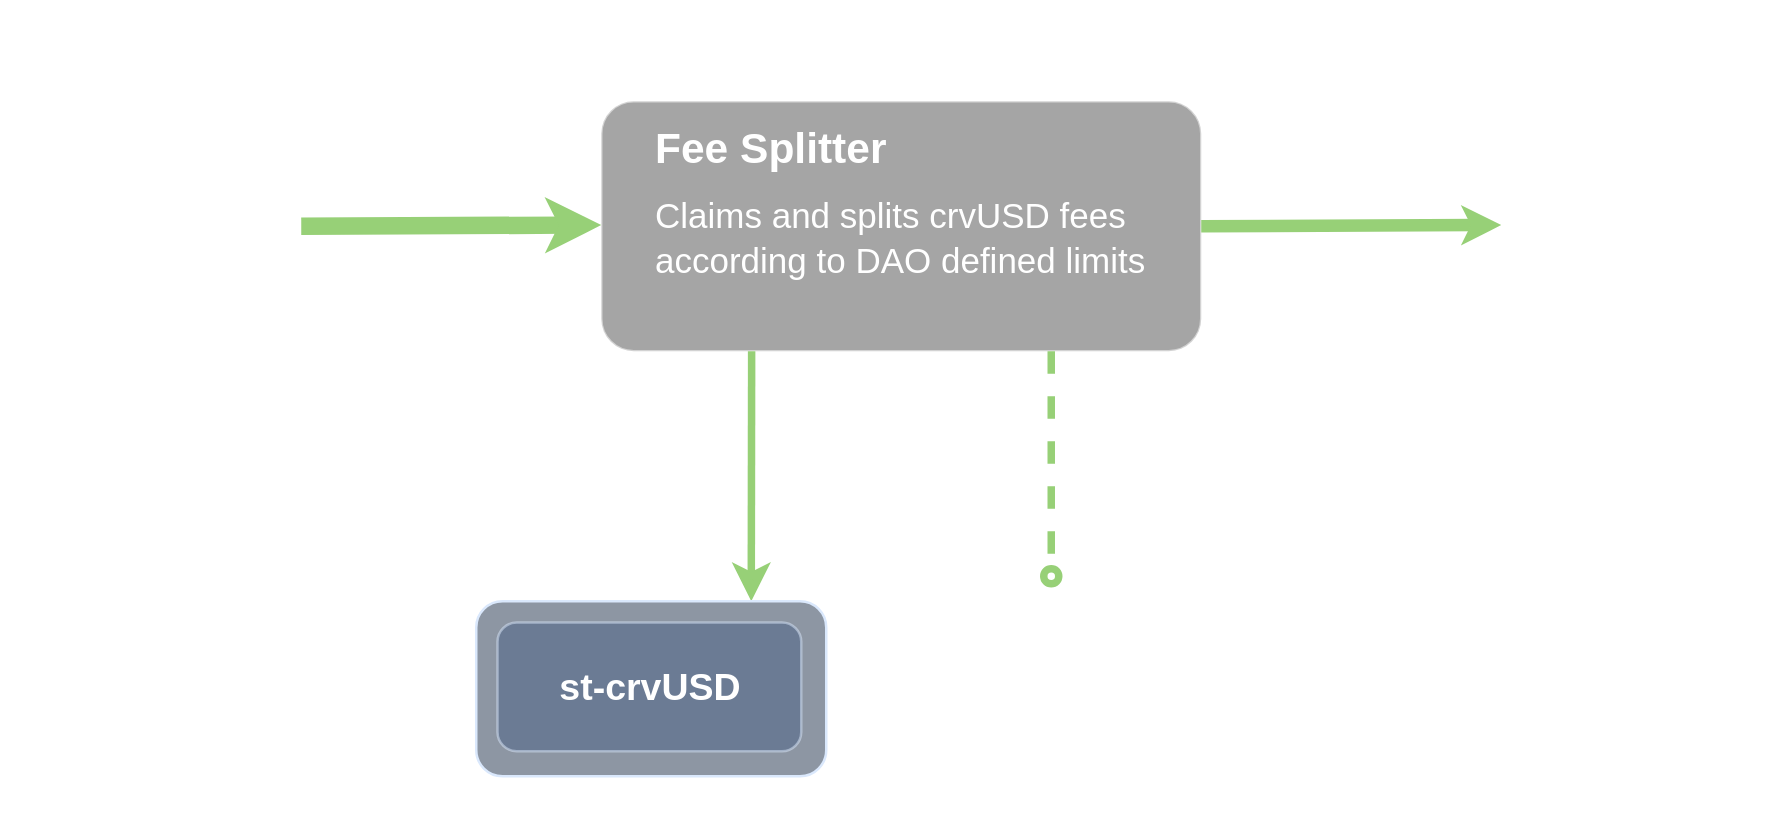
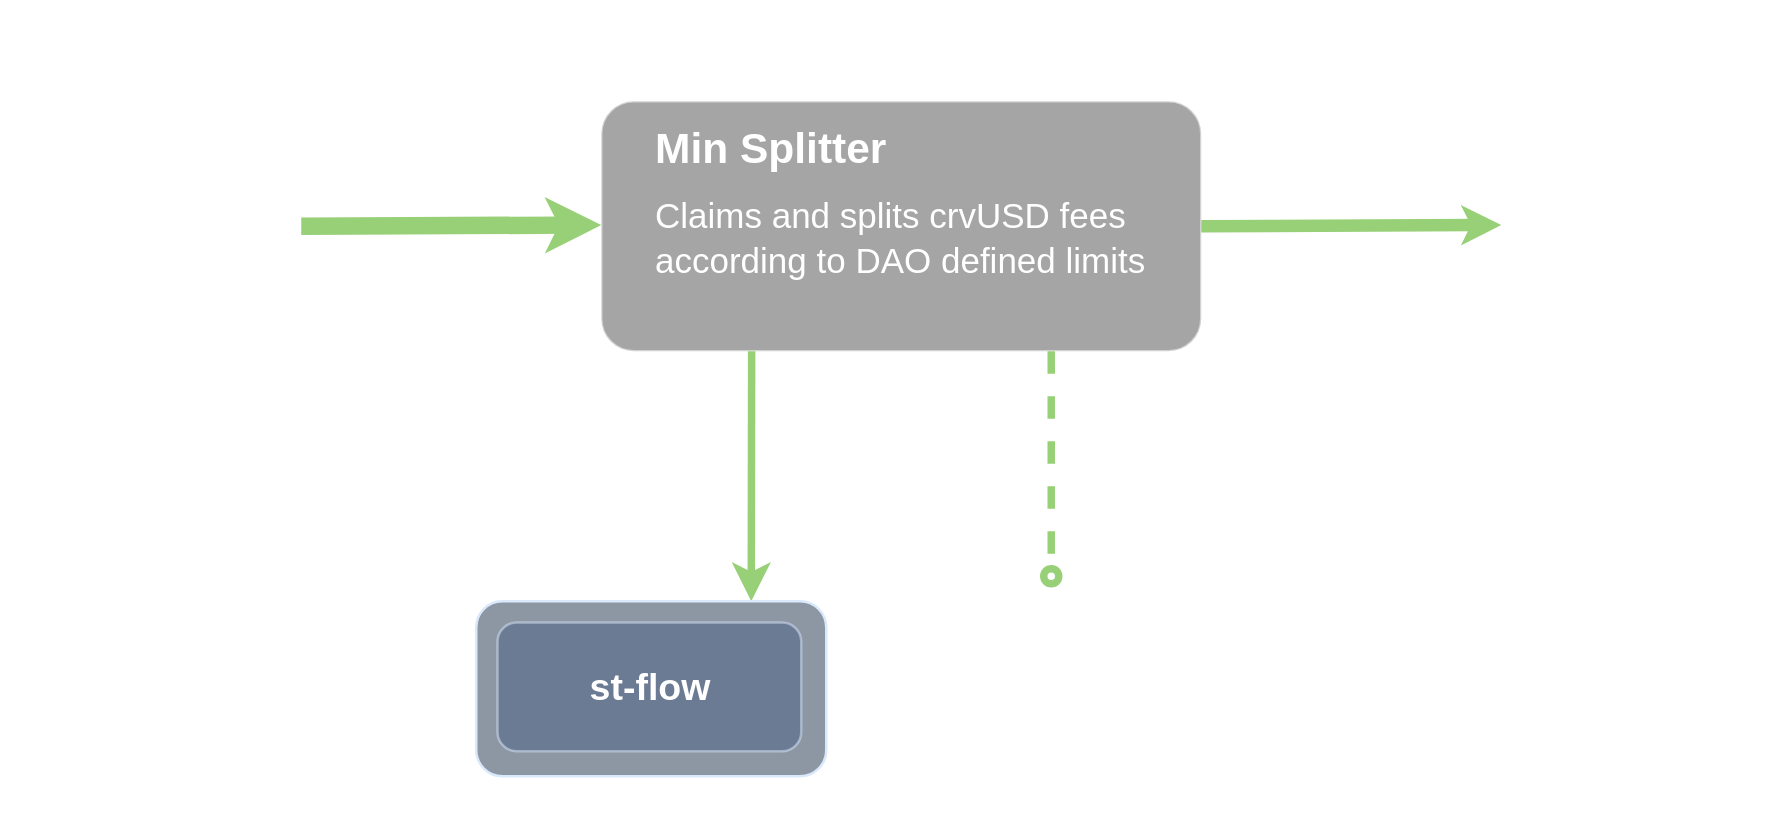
node "Fee Splitter": label "Fee Splitter" -> "Min Splitter"
node "st-crvUSD": label "st-crvUSD" -> "st-flow"
